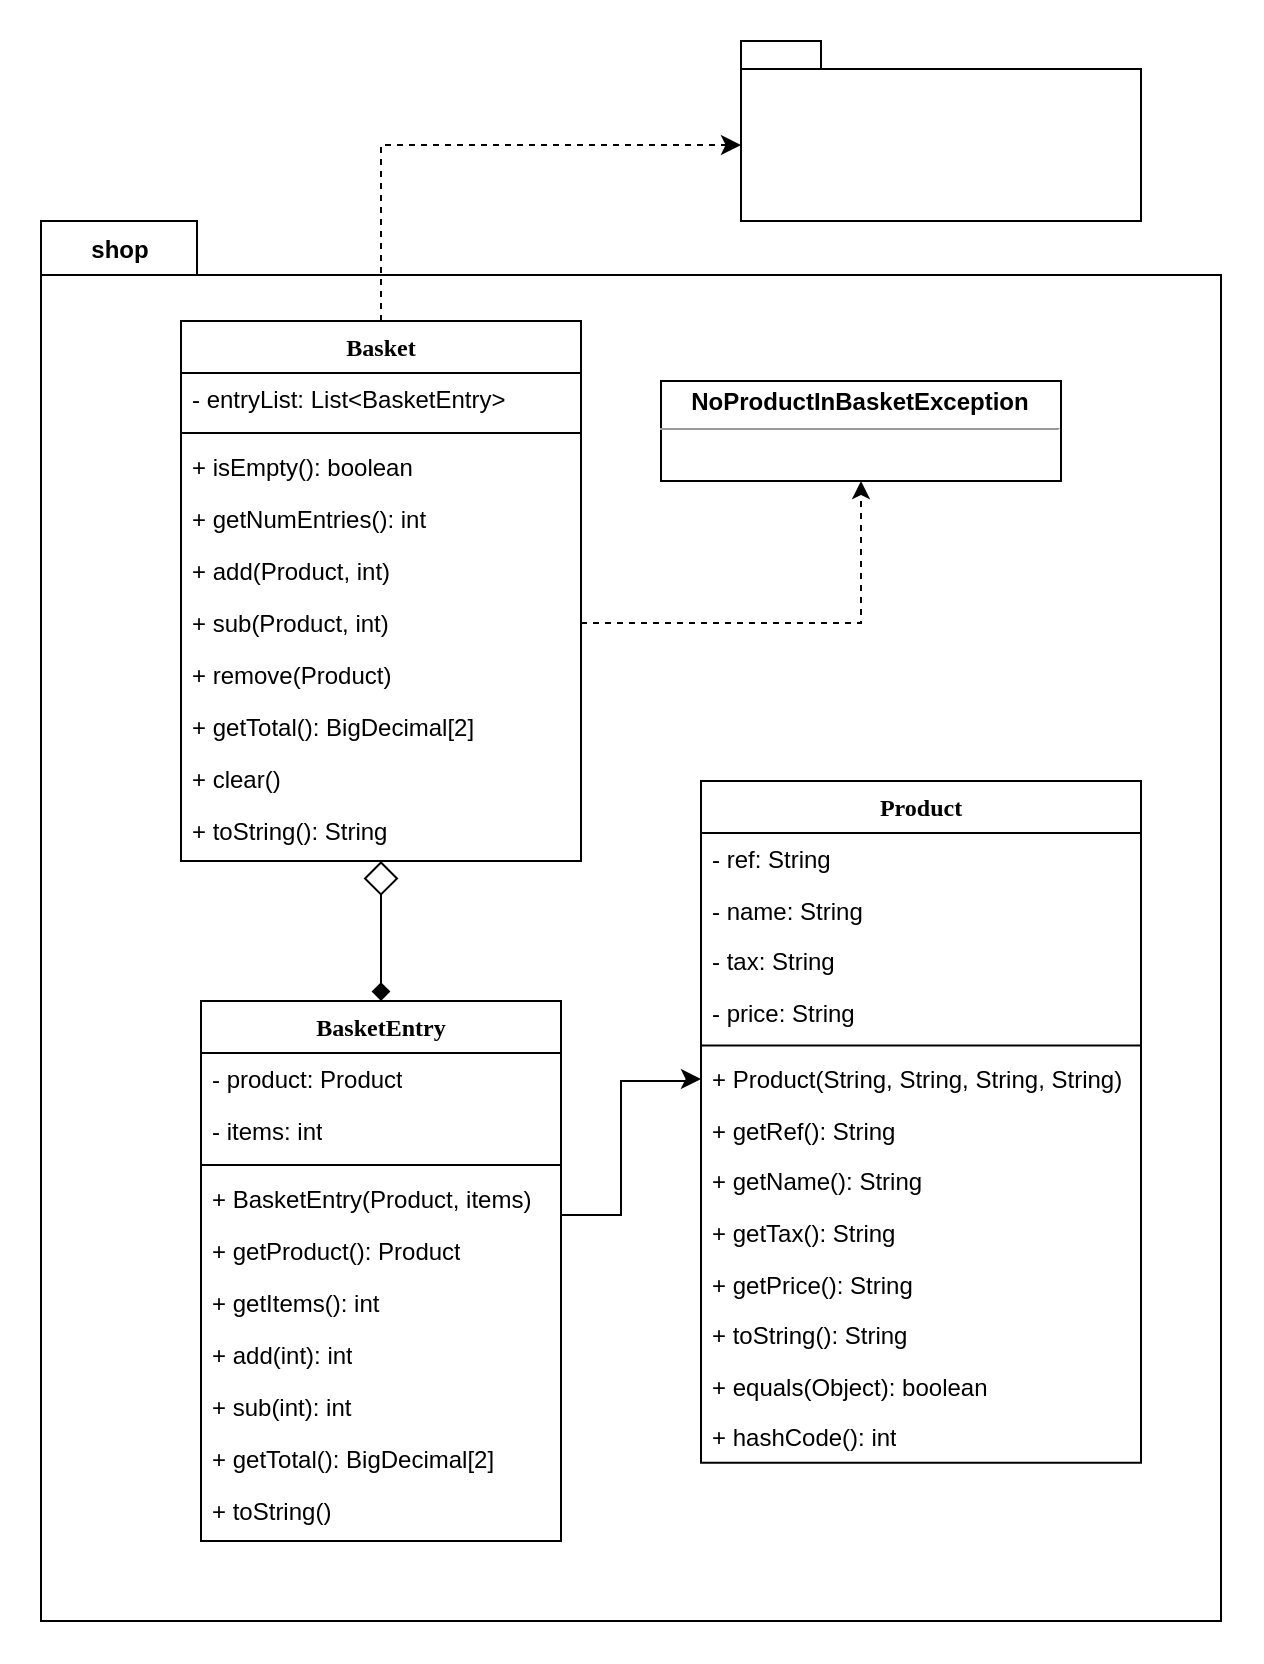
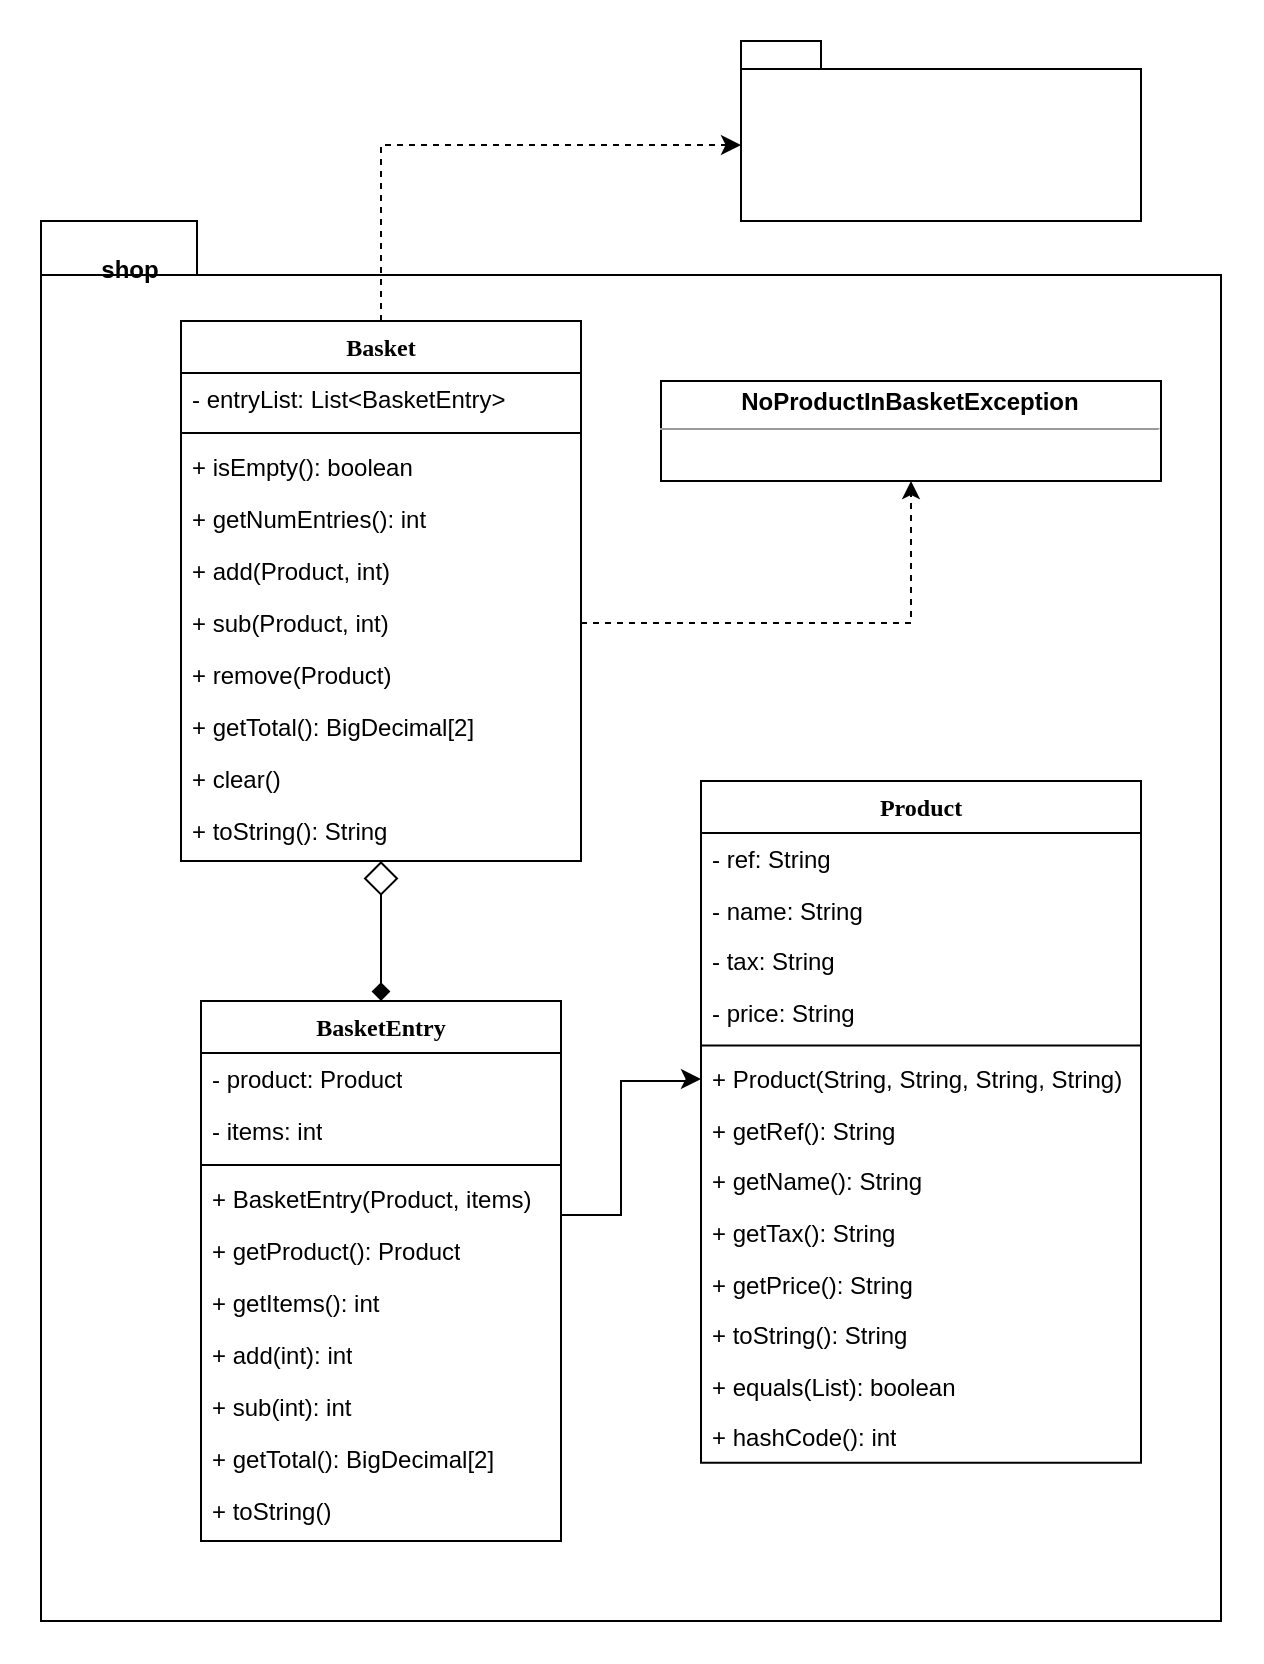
node "shop": moved (121, 249) -> (131, 269)
node "NoProductInBasketException": size 400x100 -> 500x100
node "+ equals(Object): boolean": label "+ equals(Object): boolean" -> "+ equals(List): boolean"
